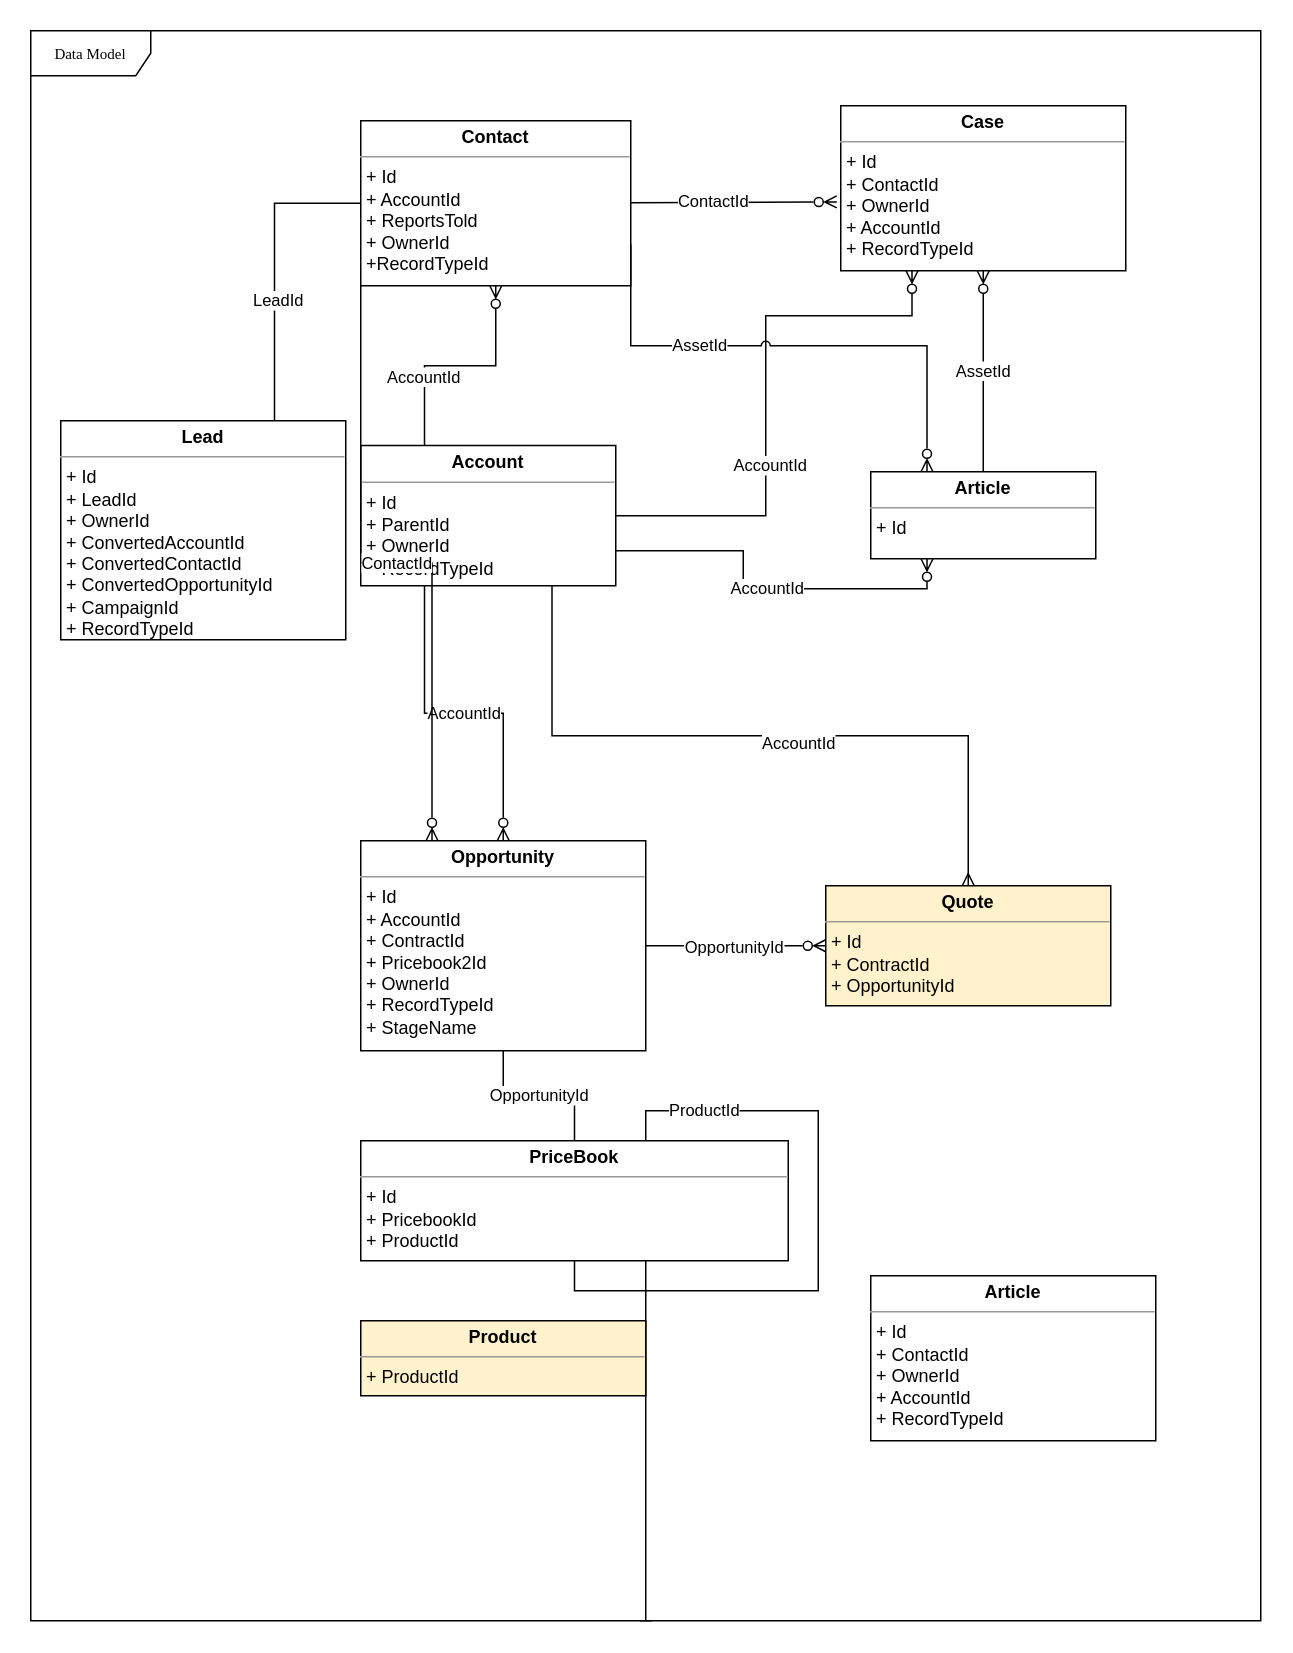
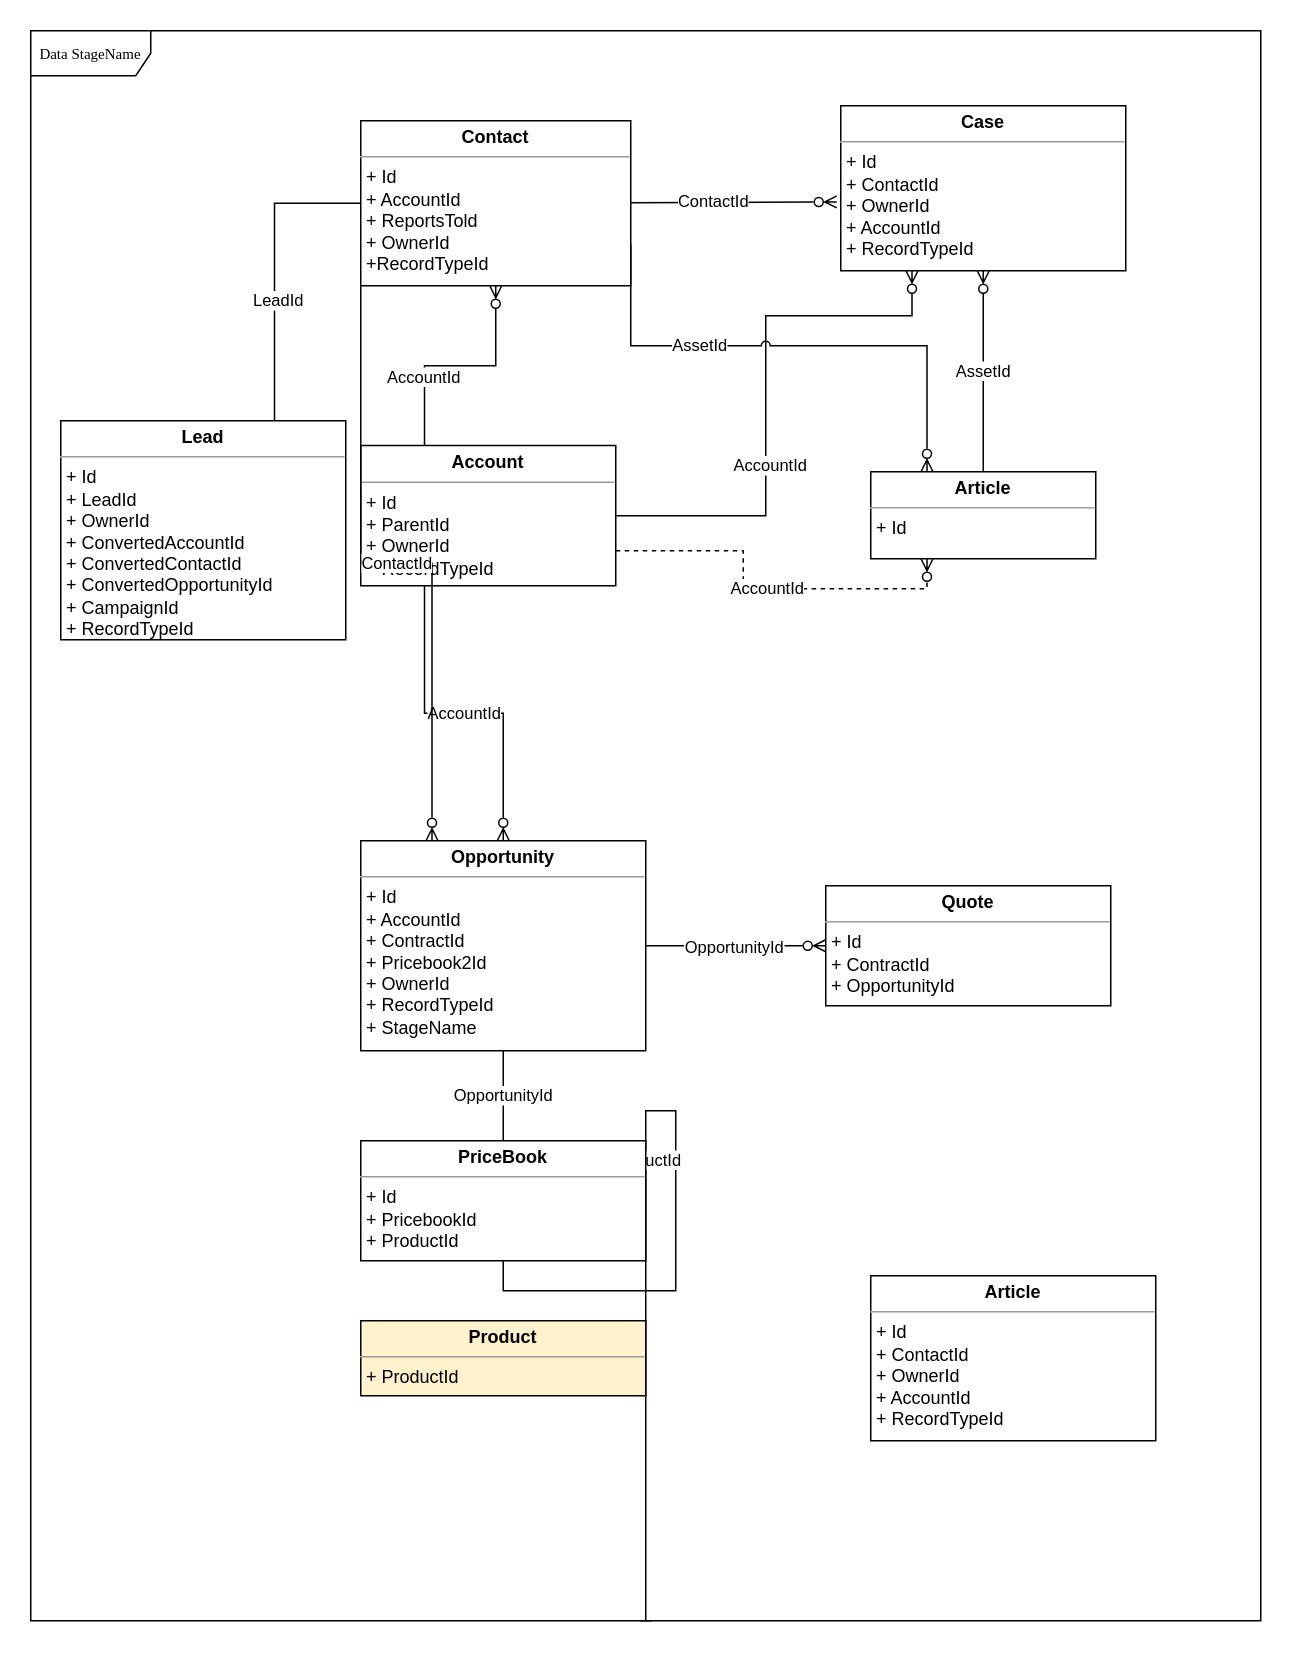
node "Data Model": label "Data Model" -> "Data StageName"
edge "Account + Id + ParentId + OwnerId + RecordTypeId" -> "Article + Id": style solid -> dashed
edge "Account + Id + ParentId + OwnerId + RecordTypeId" -> "Quote + Id + ContractId + OpportunityId": removed, label "AccountId"
node "Quote + Id + ContractId + OpportunityId": fillcolor #fff2cc -> #ffffff
node "PriceBook + Id + PricebookId + ProductId": size 428x120 -> 285x120
